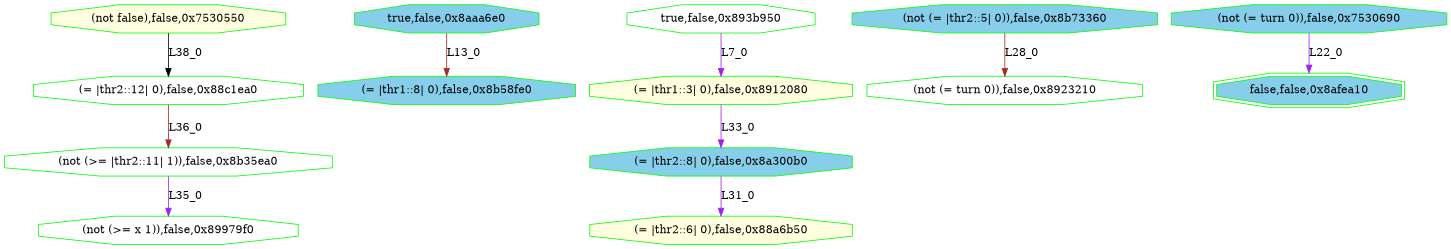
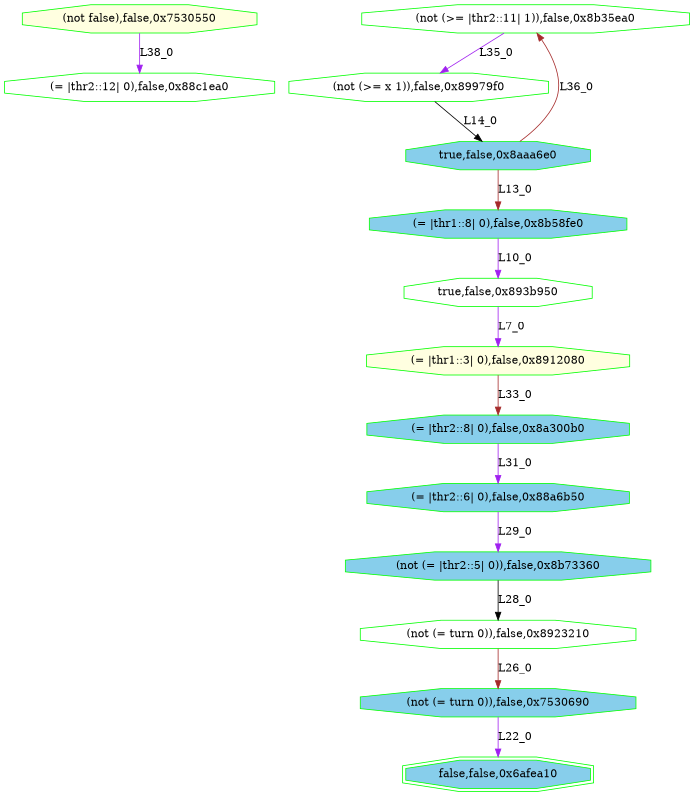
edge "(not false),false,0x7530550" -> "(= |thr2::12| 0),false,0x88c1ea0": color black -> purple
edge "(not (= |thr2::5| 0)),false,0x8b73360" -> "(not (= turn 0)),false,0x8923210": color brown -> black
node "false,false,0x8afea10": label "false,false,0x8afea10" -> "false,false,0x6afea10"
edge "(not (>= x 1)),false,0x89979f0" -> "true,false,0x8aaa6e0": added, label "L14_0"
edge "(= |thr2::12| 0),false,0x88c1ea0" -> "(not (>= |thr2::11| 1)),false,0x8b35ea0": now "true,false,0x8aaa6e0" -> "(not (>= |thr2::11| 1)),false,0x8b35ea0"
edge "(= |thr1::3| 0),false,0x8912080" -> "(= |thr2::8| 0),false,0x8a300b0": color purple -> brown
node "(= |thr2::6| 0),false,0x88a6b50": fillcolor lightyellow -> skyblue
edge "(= |thr1::8| 0),false,0x8b58fe0" -> "true,false,0x893b950": added, label "L10_0"
edge "(= |thr2::6| 0),false,0x88a6b50" -> "(not (= |thr2::5| 0)),false,0x8b73360": added, label "L29_0"
edge "(not (= turn 0)),false,0x8923210" -> "(not (= turn 0)),false,0x7530690": added, label "L26_0"
